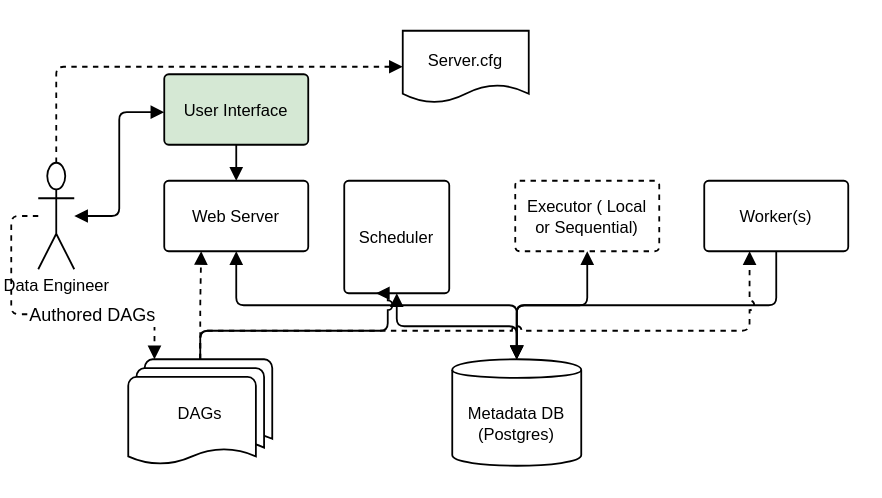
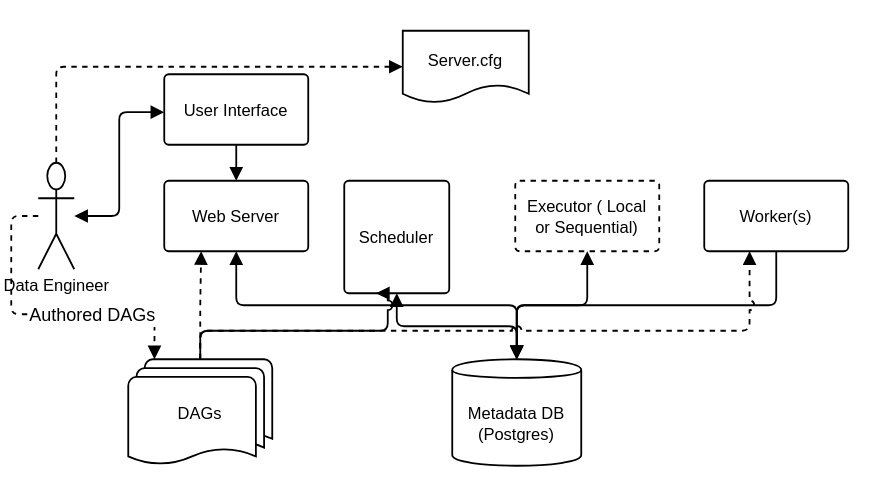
node "User Interface": fillcolor #d5e8d4 -> #ffffff
